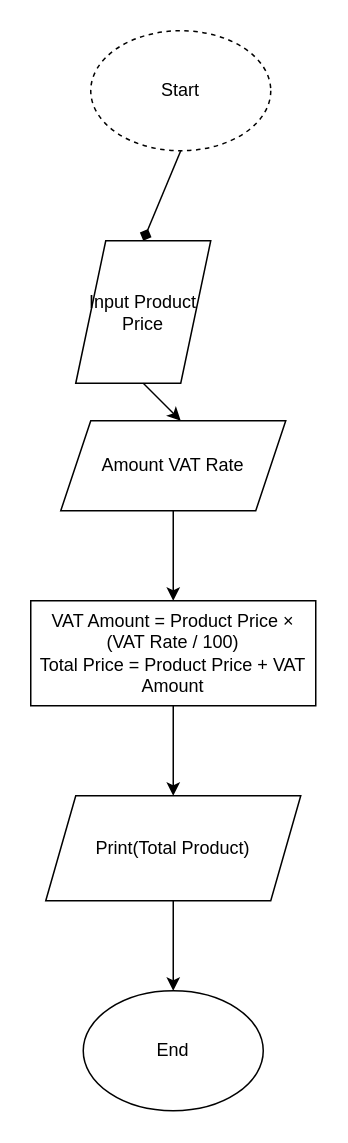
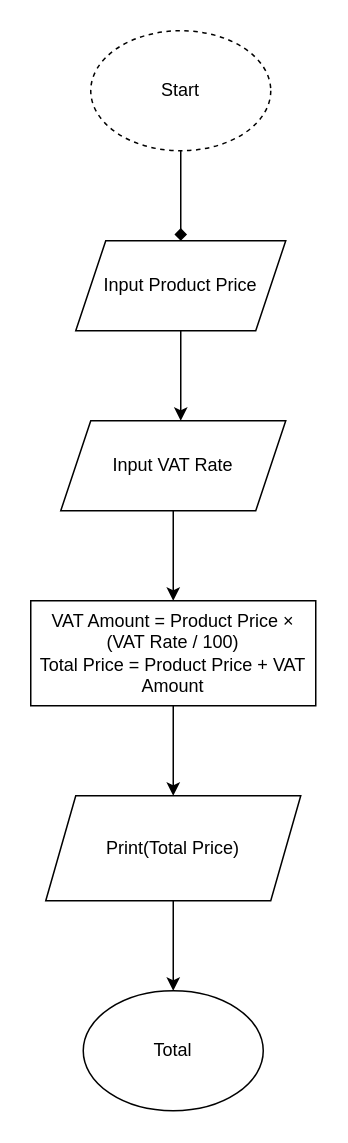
node "Input Product Price": size 135x143 -> 210x90
node "Amount VAT Rate": label "Amount VAT Rate" -> "Input VAT Rate"
node "Print(Total Product)": label "Print(Total Product)" -> "Print(Total Price)"
node "End": label "End" -> "Total"
